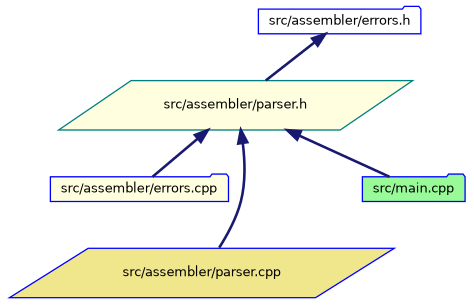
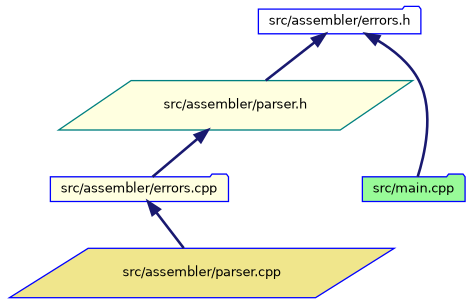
edge "src/main.cpp" -> "src/assembler/parser.h": now "src/main.cpp" -> "src/assembler/errors.h"
edge "src/assembler/parser.cpp" -> "src/assembler/parser.h": now "src/assembler/parser.cpp" -> "src/assembler/errors.cpp"
